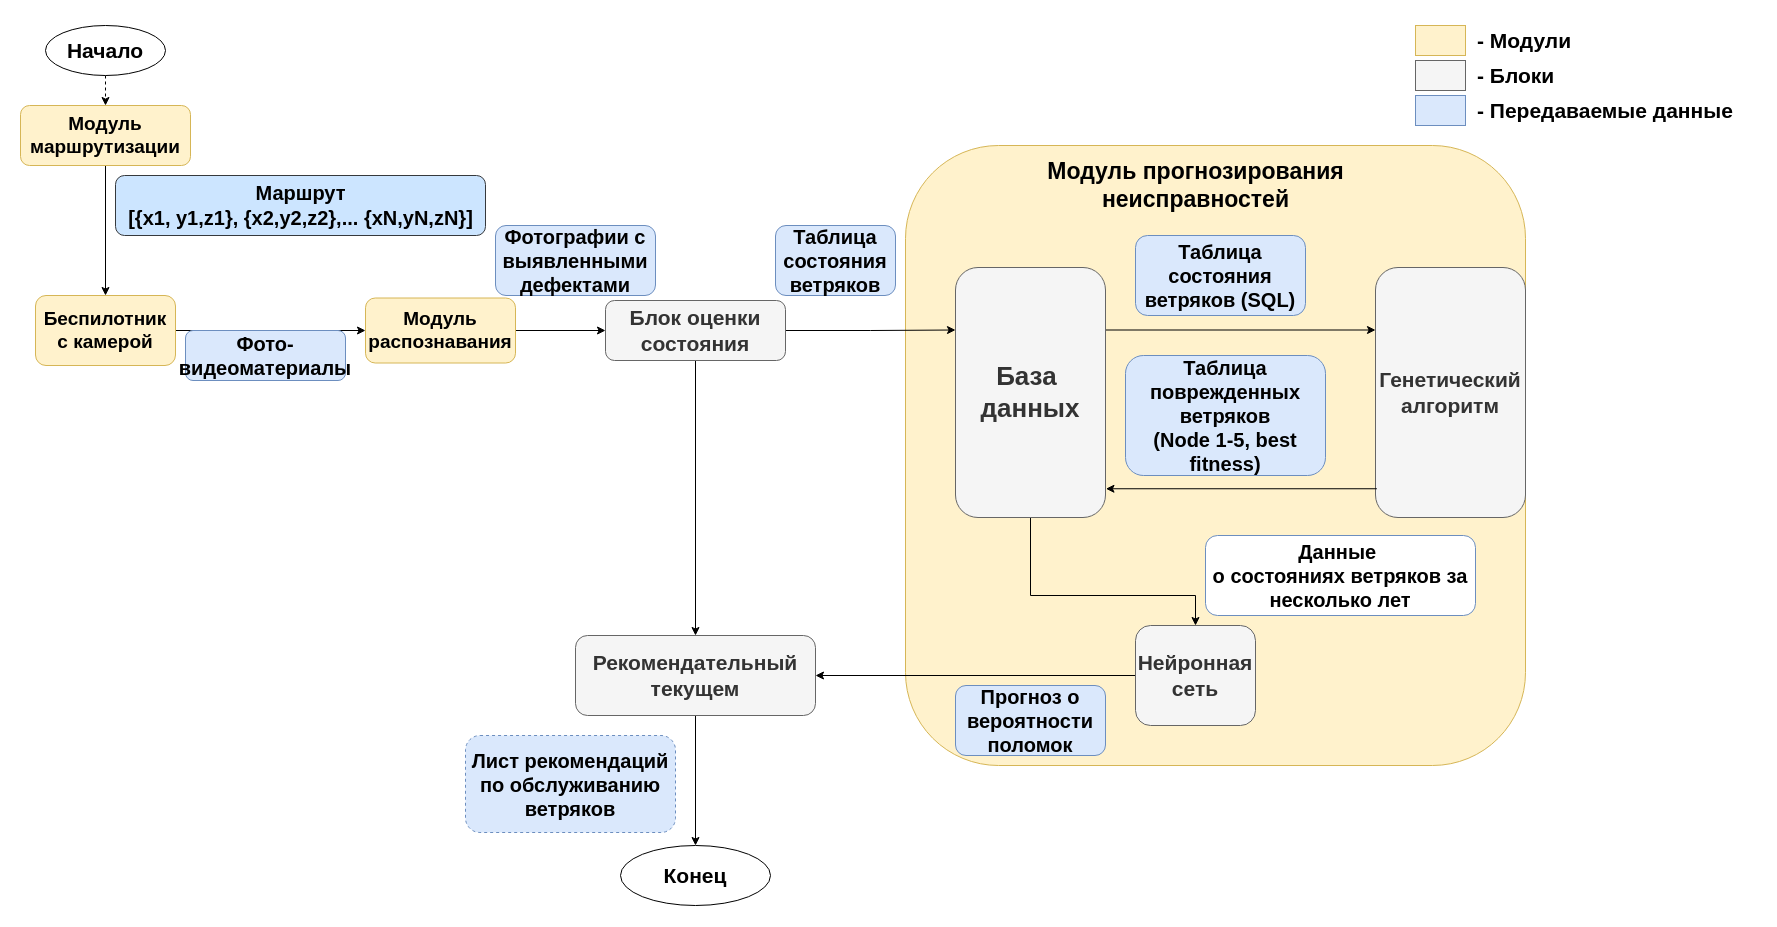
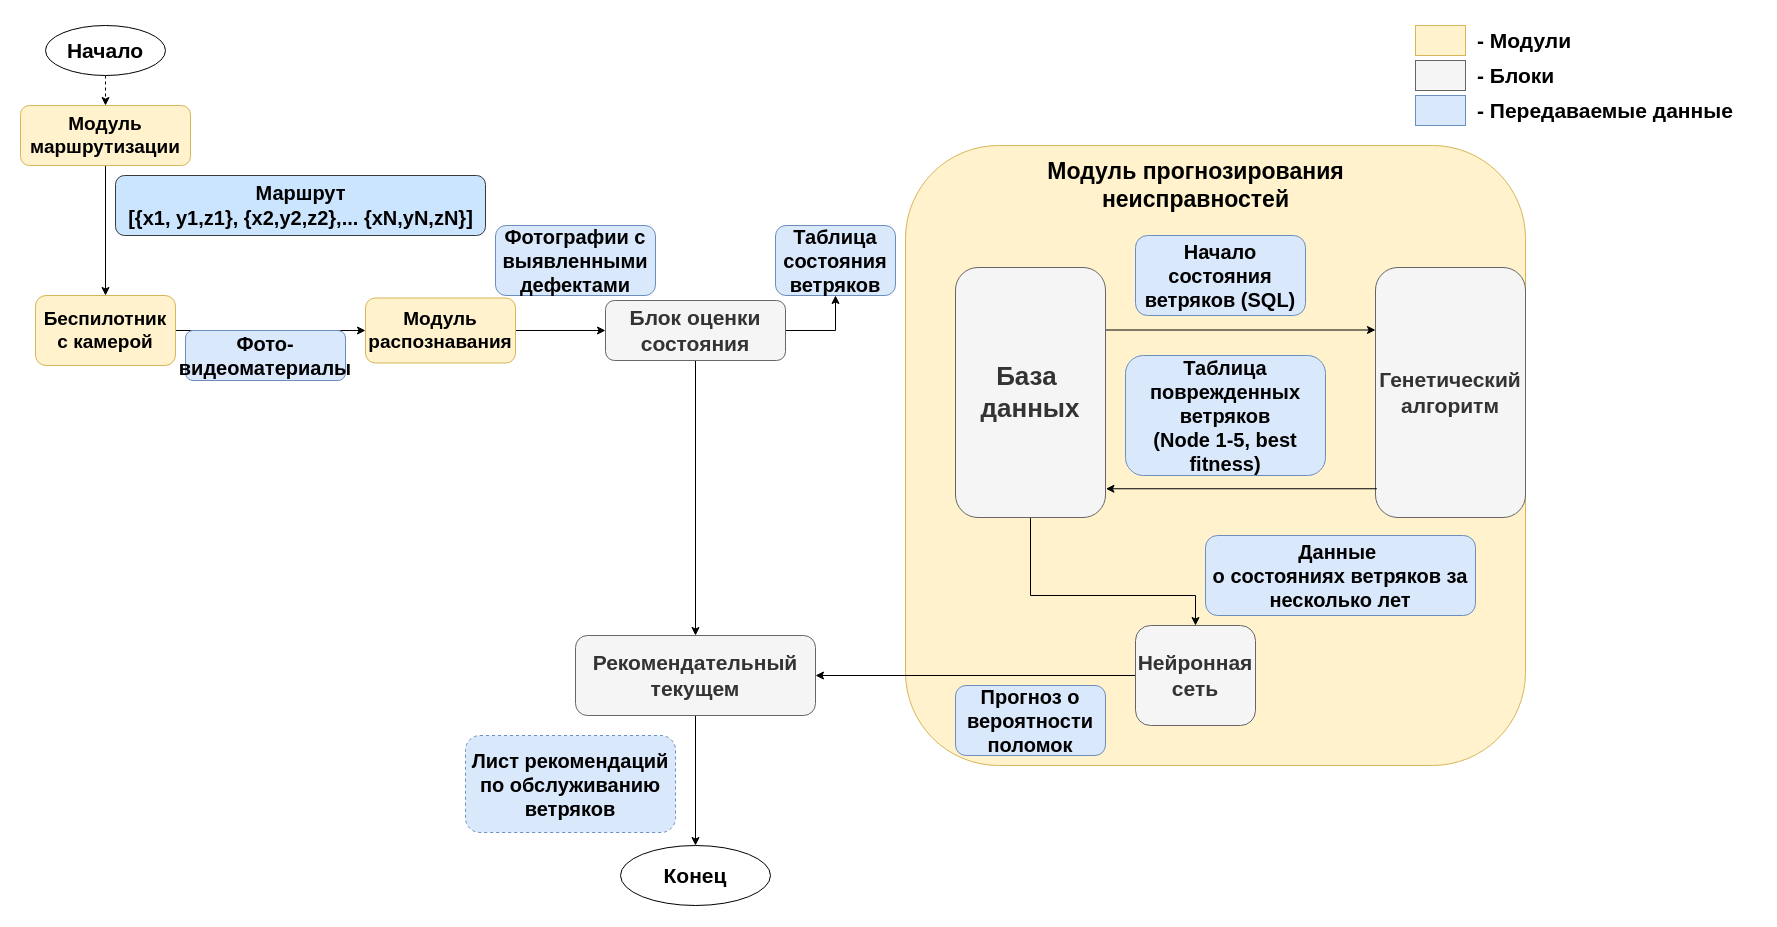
node "Таблица состояния ветряков (SQL)": label "Таблица состояния ветряков (SQL)" -> "Начало состояния ветряков (SQL)"
edge "Блок оценки состояния" -> "База данных": now "Блок оценки состояния" -> "Таблица состояния ветряков"
node "Данные о состояниях ветряков за несколько лет": fillcolor #ffffff -> #dae8fc
